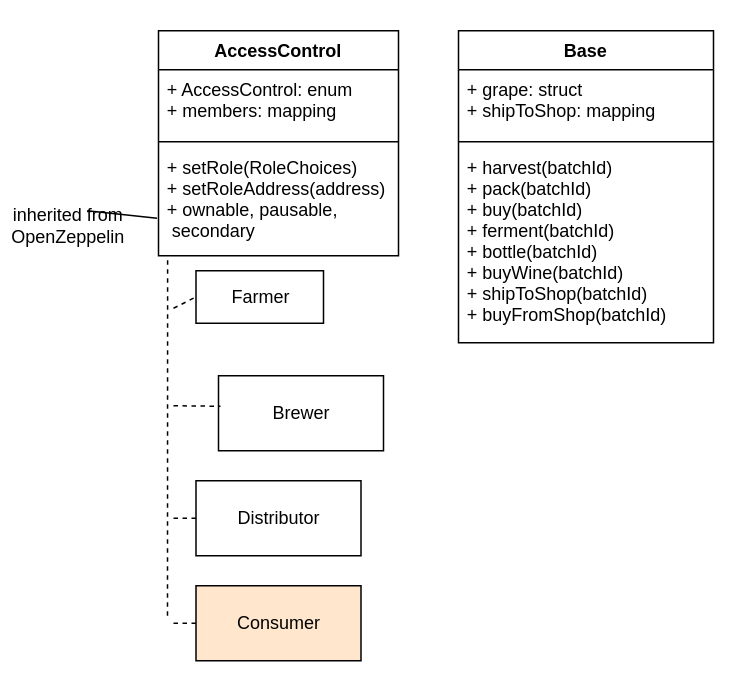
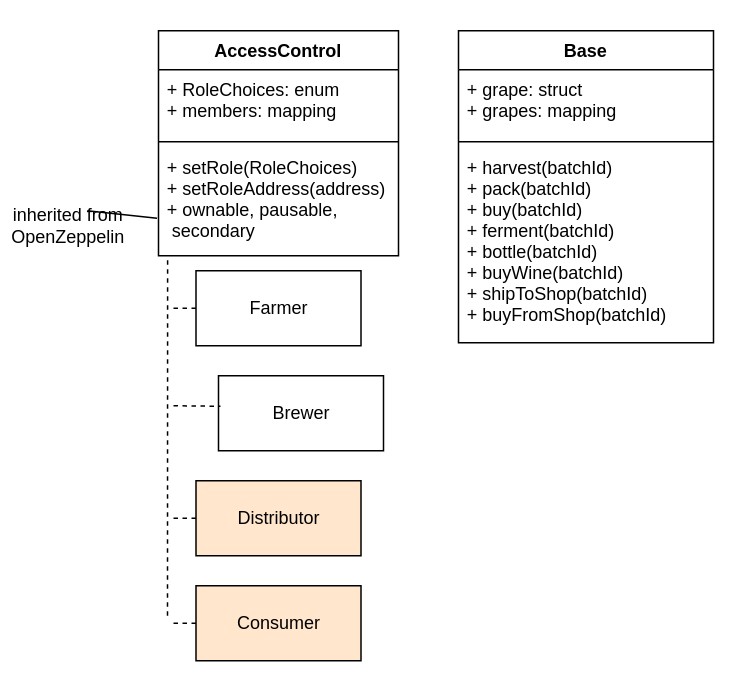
node "+ AccessControl: enum + members: mapping": label "+ AccessControl: enum + members: mapping" -> "+ RoleChoices: enum + members: mapping"
node "+ grape: struct + shipToShop: mapping": label "+ grape: struct + shipToShop: mapping" -> "+ grape: struct + grapes: mapping"
node "Farmer": size 128x53 -> 165x75
node "Distributor": fillcolor #ffffff -> #ffe6cc
